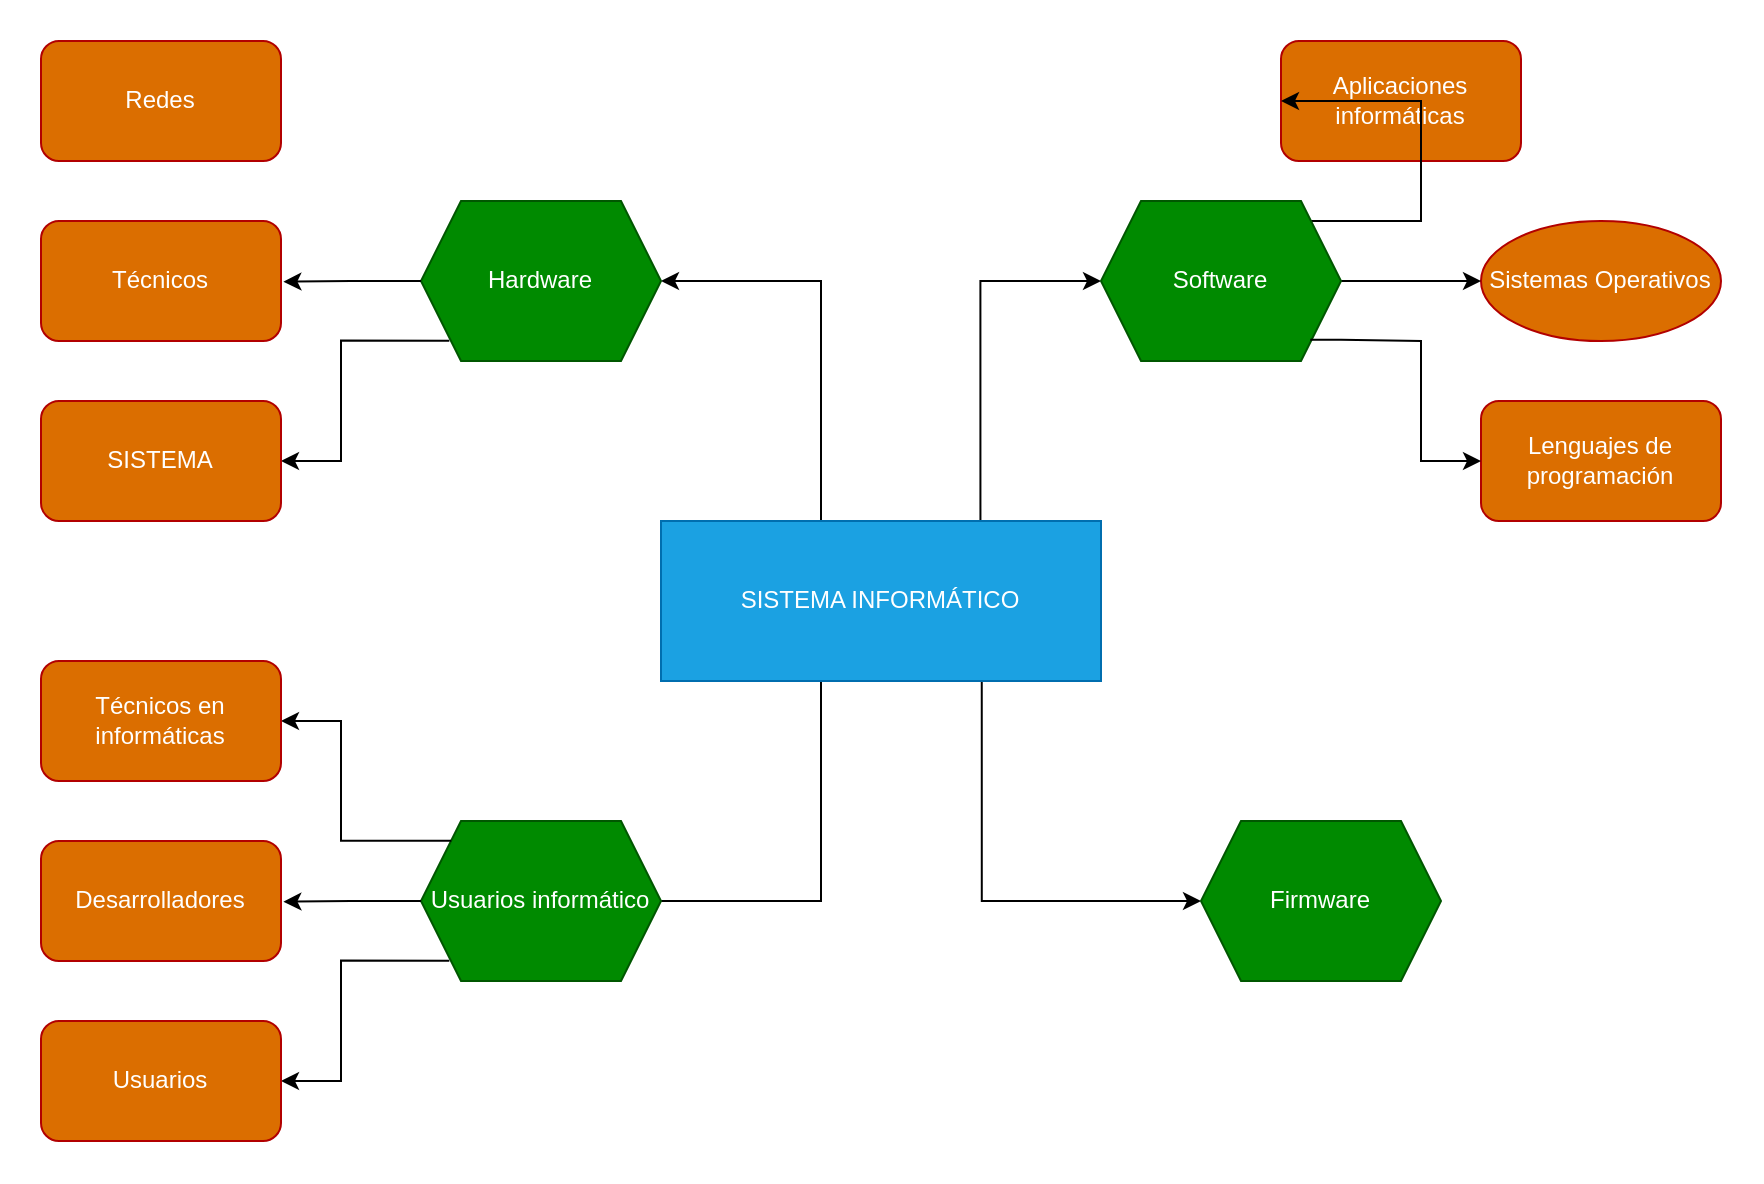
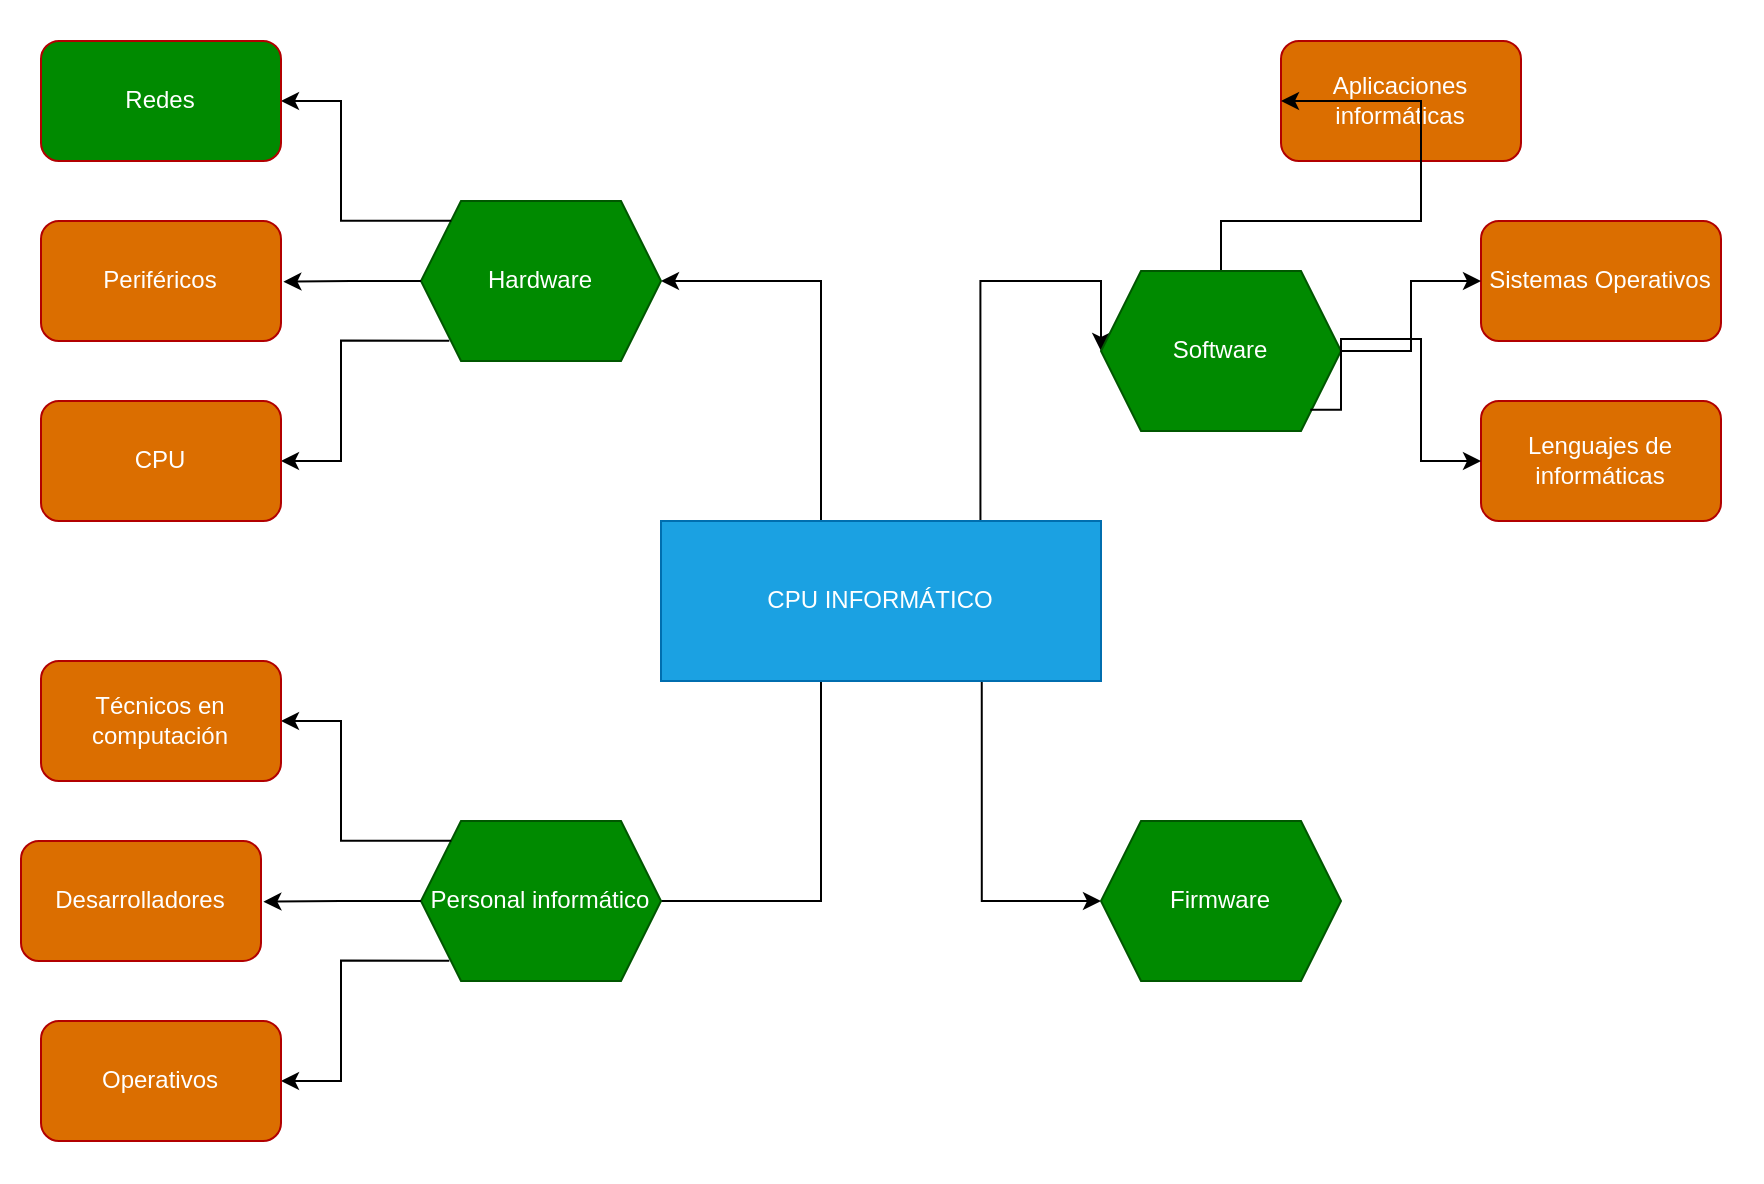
node "Redes": fillcolor #db6e00 -> #008a00
edge "Hardware" -> "Redes": added
node "Técnicos": label "Técnicos" -> "Periféricos"
node "Software": moved (1221, 281) -> (1221, 351)
node "Sistemas Operativos": shape ellipse -> rounded rectangle
node "SISTEMA": label "SISTEMA" -> "CPU"
node "Lenguajes de programación": label "Lenguajes de programación" -> "Lenguajes de informáticas"
node "SISTEMA INFORMÁTICO": label "SISTEMA INFORMÁTICO" -> "CPU INFORMÁTICO"
node "Técnicos en informáticas": label "Técnicos en informáticas" -> "Técnicos en computación"
node "Desarrolladores": moved (161, 901) -> (141, 901)
node "Usuarios informático": label "Usuarios informático" -> "Personal informático"
node "Firmware": moved (1321, 901) -> (1221, 901)
node "Usuarios": label "Usuarios" -> "Operativos"
